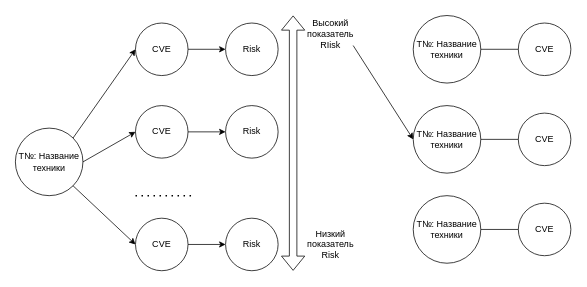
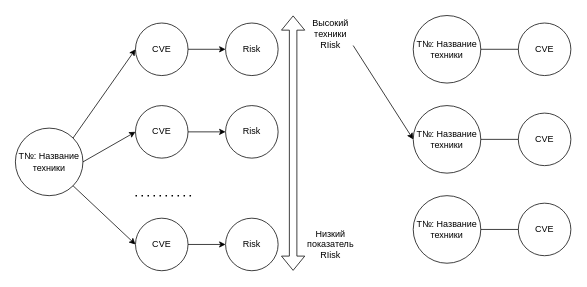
node "Высокий показатель RIisk": label "Высокий показатель RIisk" -> "Высокий техники RIisk"
node "Низкий показатель Risk": label "Низкий показатель Risk" -> "Низкий показатель RIisk"
